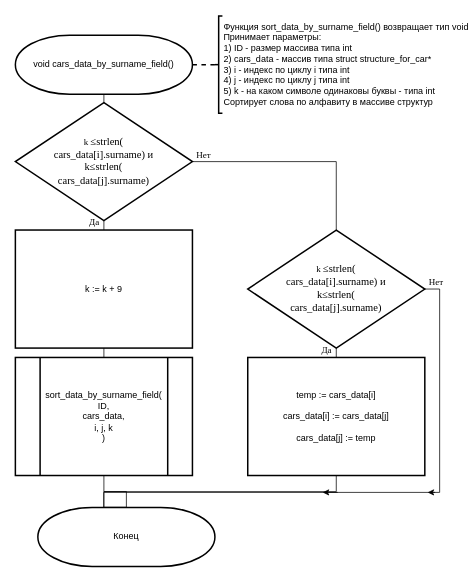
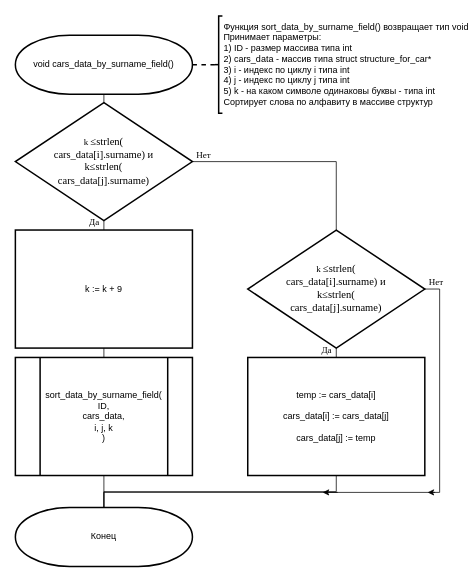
node "Конец": moved (126, 537) -> (104, 537)
